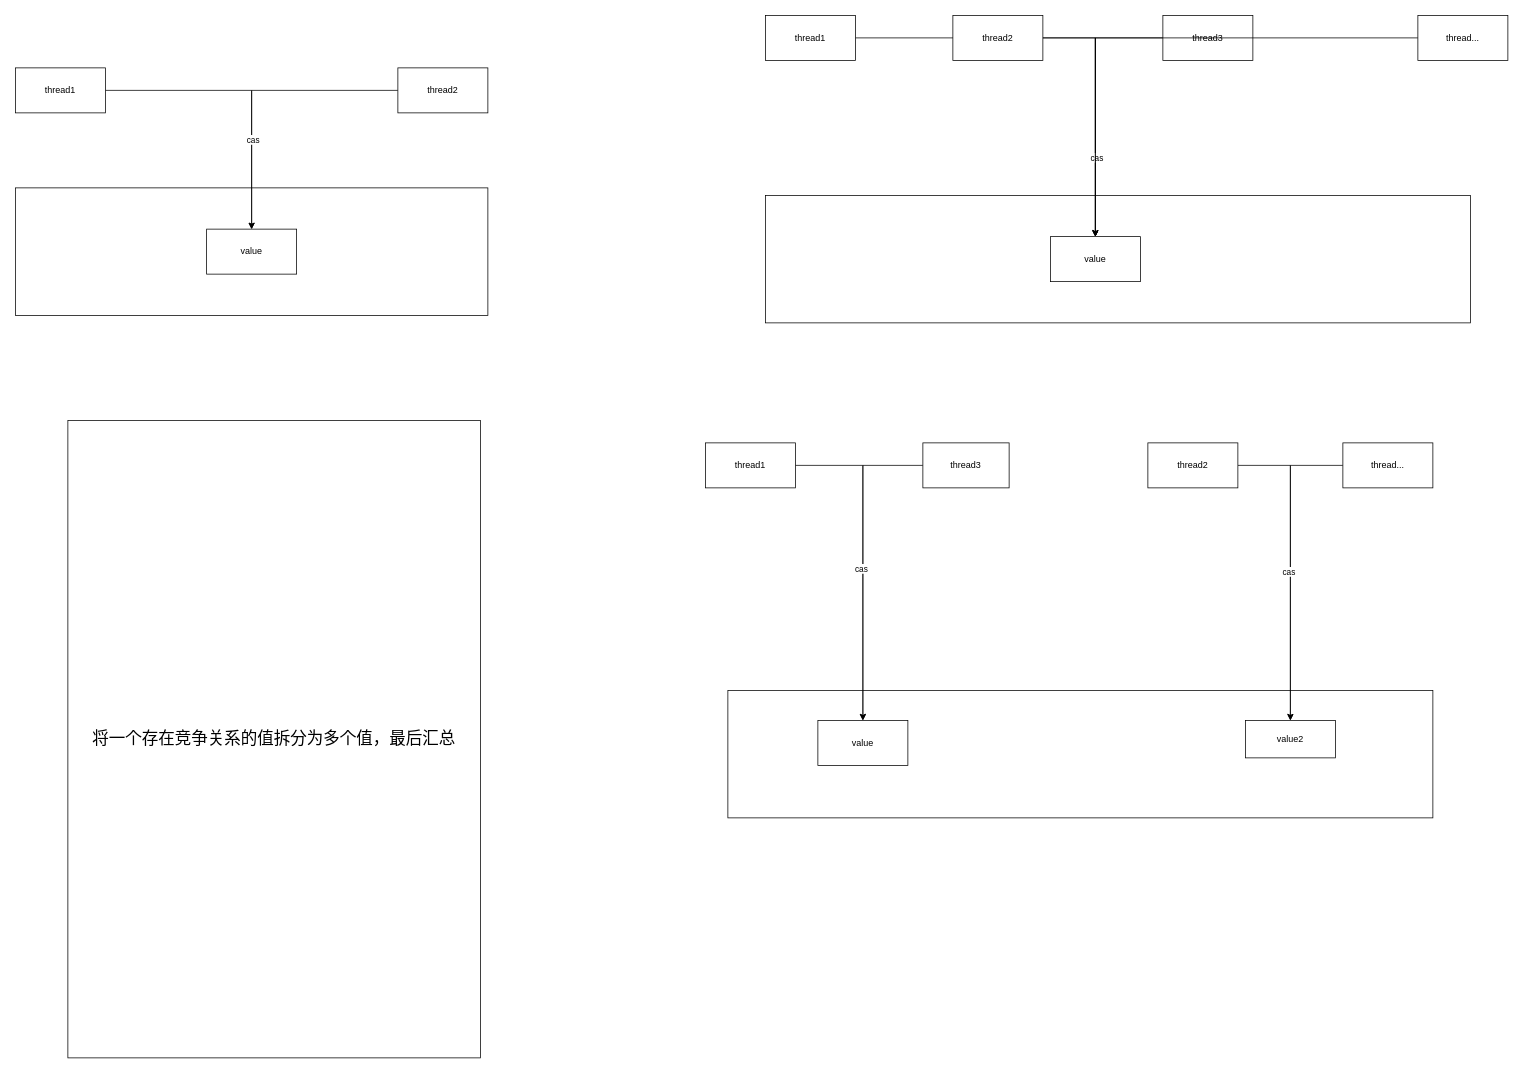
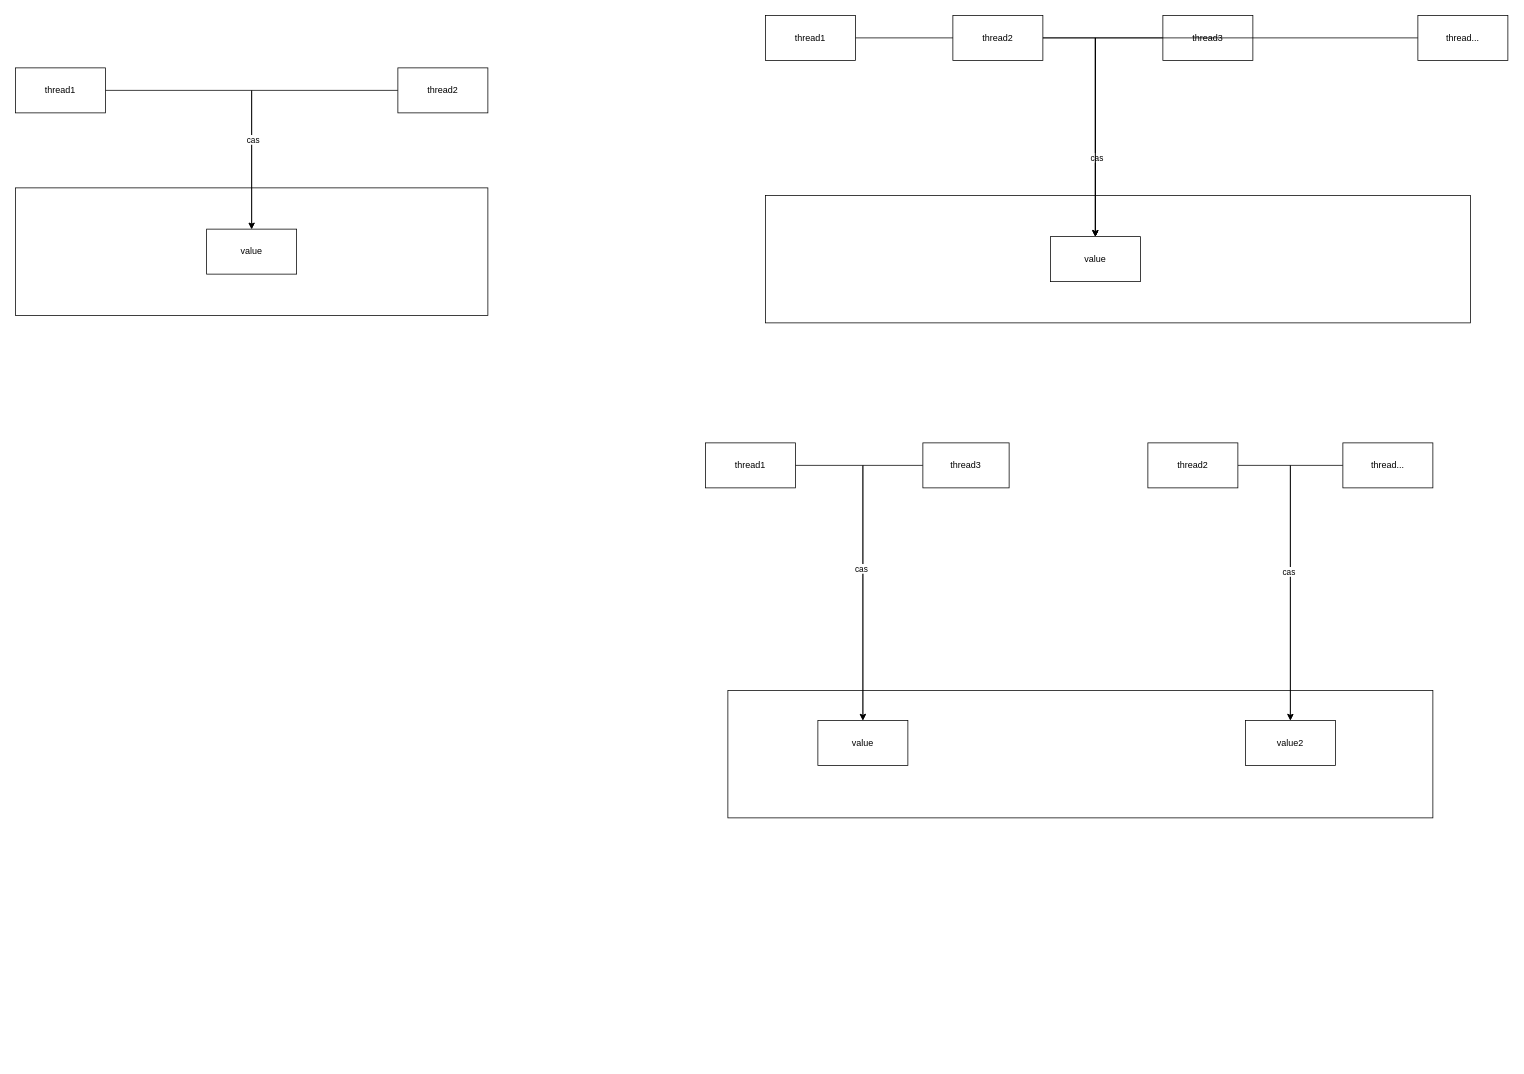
node "将一个存在竞争关系的值拆分为多个值，最后汇总": removed
node "value2": size 90x38 -> 90x45
